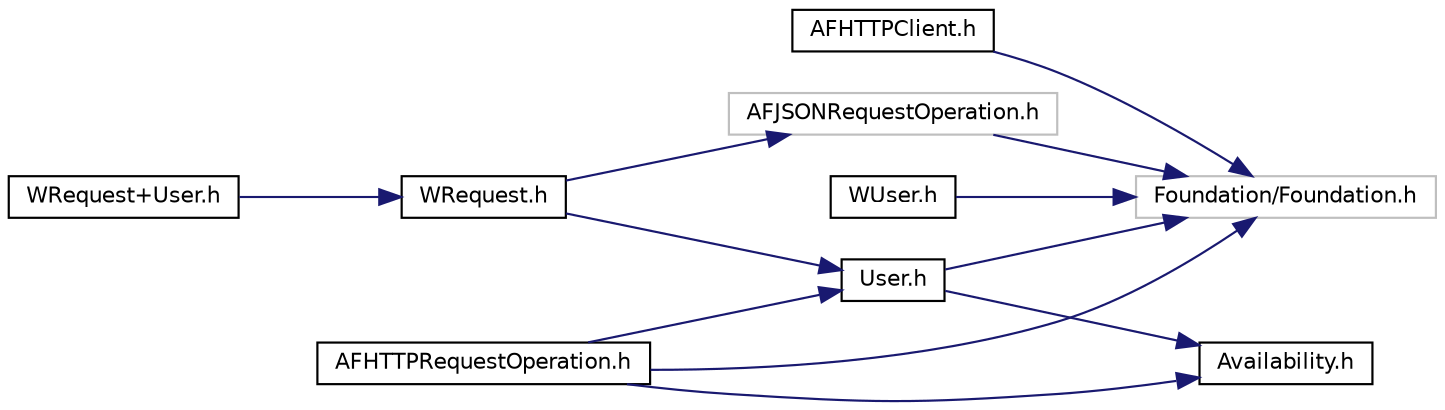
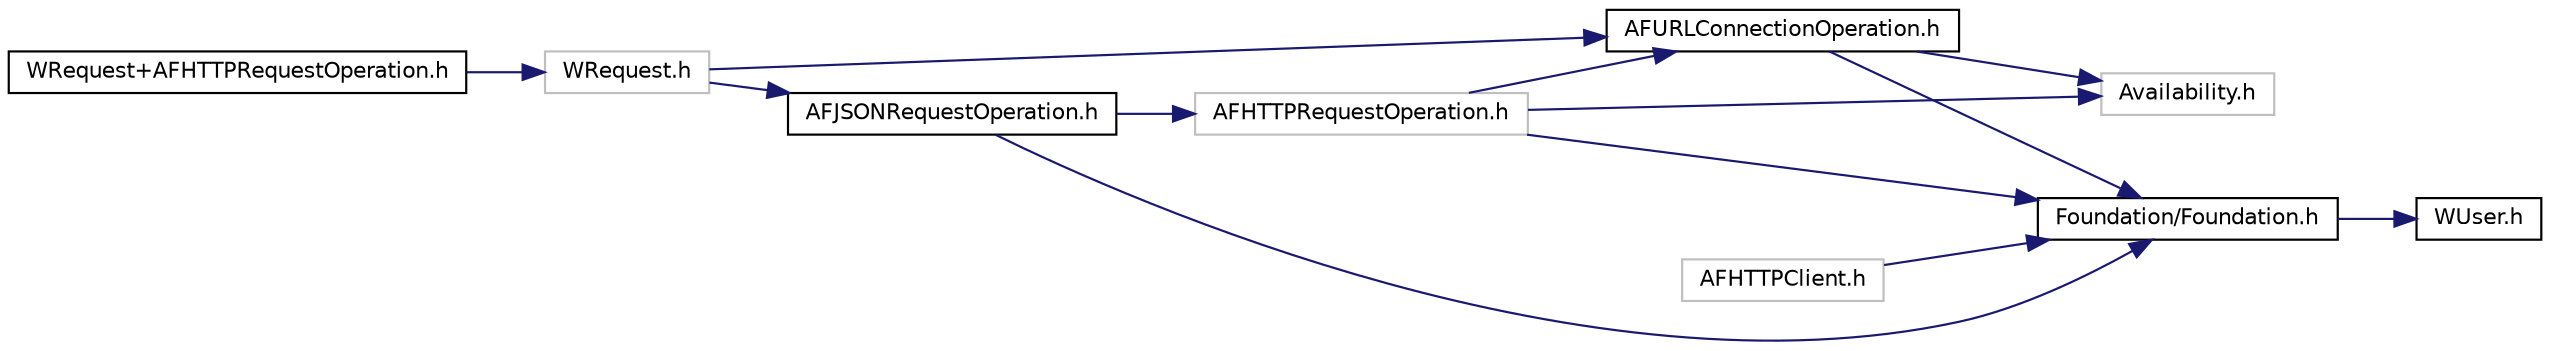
node "AFHTTPClient.h": color black -> grey75
node "AFJSONRequestOperation.h": color grey75 -> black
edge "AFJSONRequestOperation.h" -> "AFHTTPRequestOperation.h": added
node "WRequest+User.h": label "WRequest+User.h" -> "WRequest+AFHTTPRequestOperation.h"
node "WRequest.h": color black -> grey75
edge "WUser.h" -> "Foundation/Foundation.h": reversed
node "Foundation/Foundation.h": color grey75 -> black
node "User.h": label "User.h" -> "AFURLConnectionOperation.h"
node "AFHTTPRequestOperation.h": color black -> grey75
node "Availability.h": color black -> grey75
